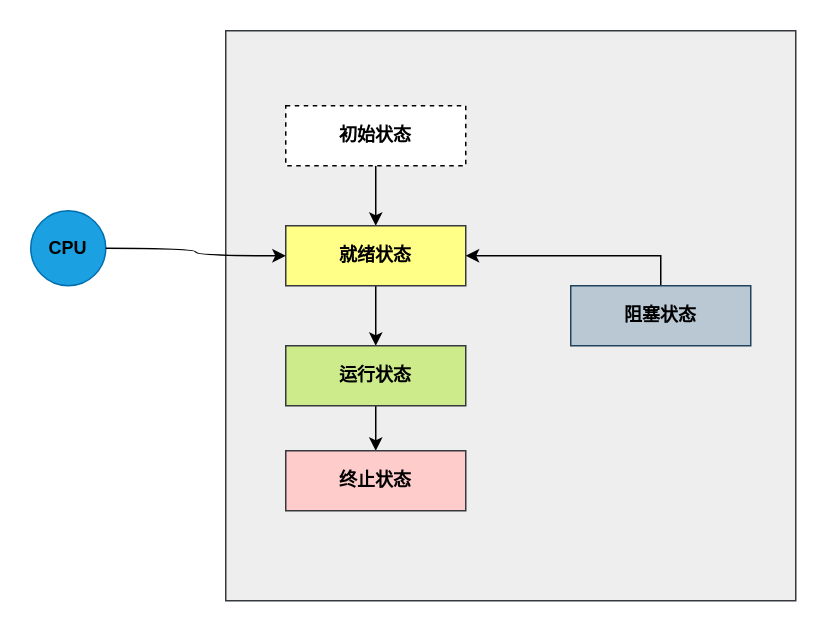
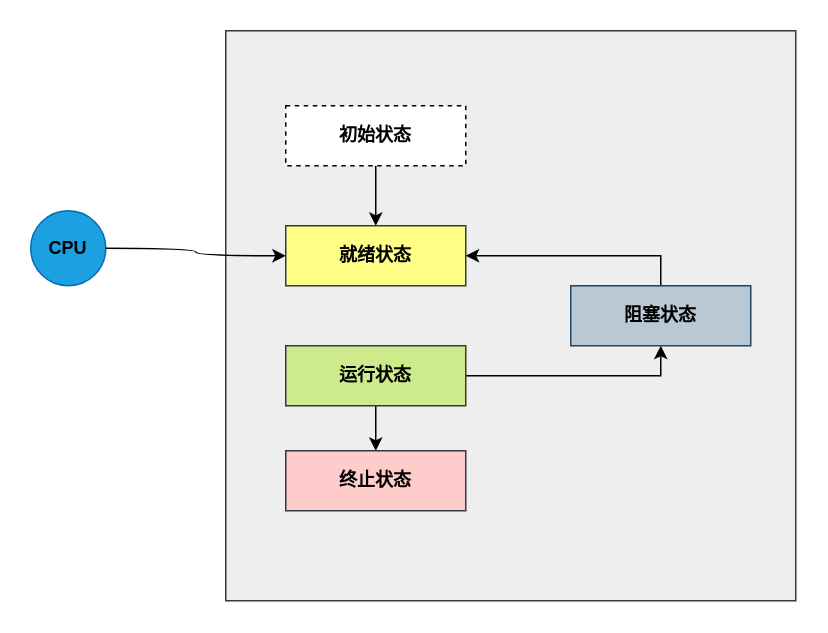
edge "就绪状态" -> "运行状态": removed
edge "运行状态" -> "阻塞状态": added
